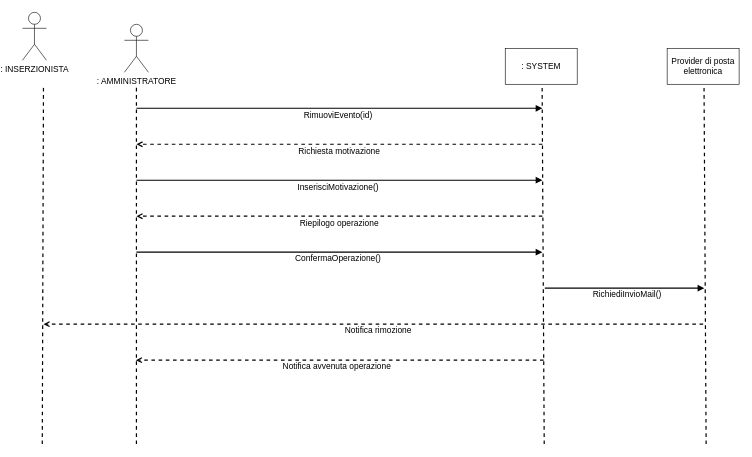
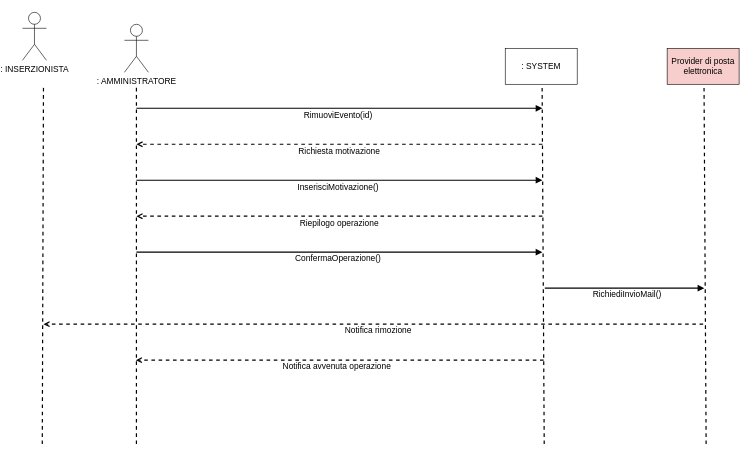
node "Provider di posta elettronica": fillcolor #ffffff -> #f8cecc
